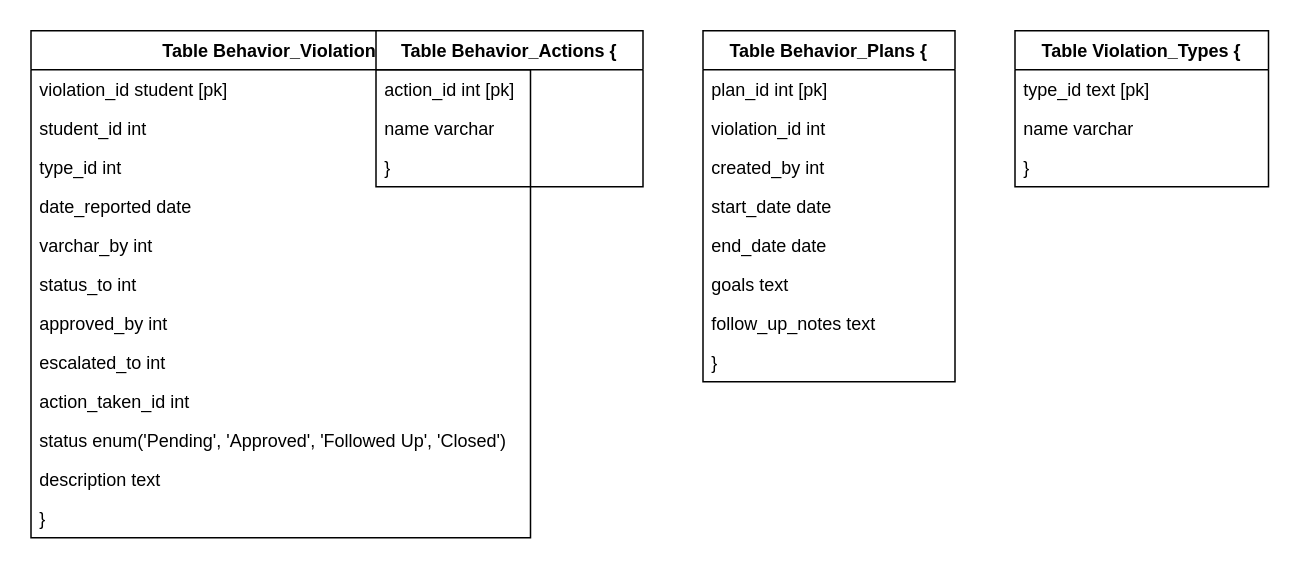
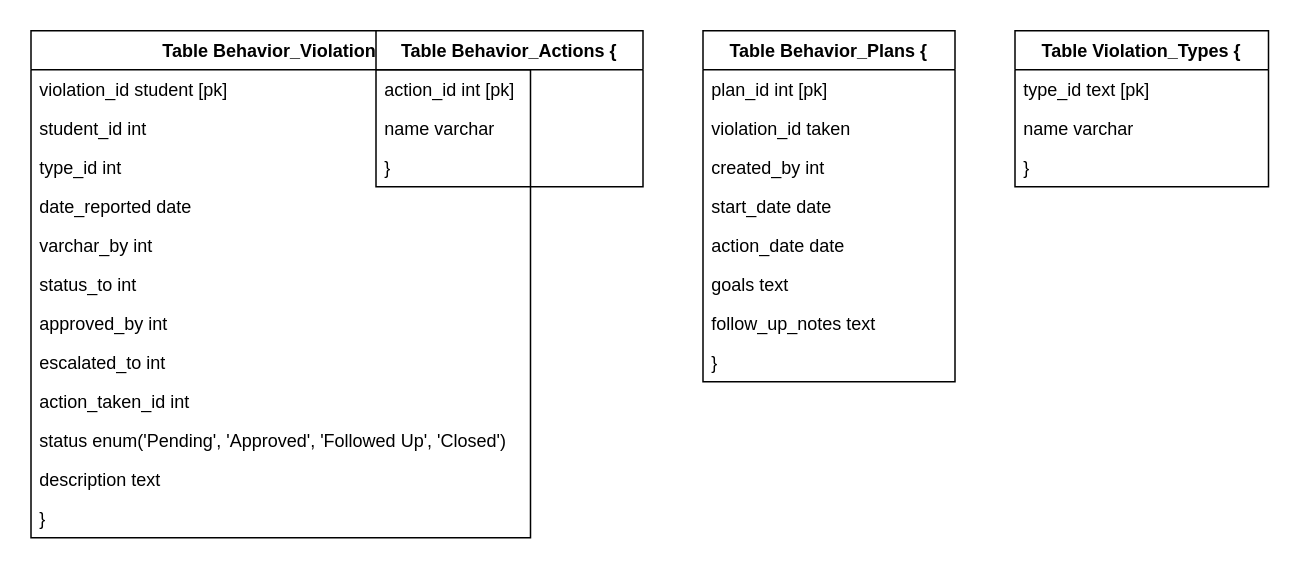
node "violation_id int": label "violation_id int" -> "violation_id taken"
node "end_date date": label "end_date date" -> "action_date date"
